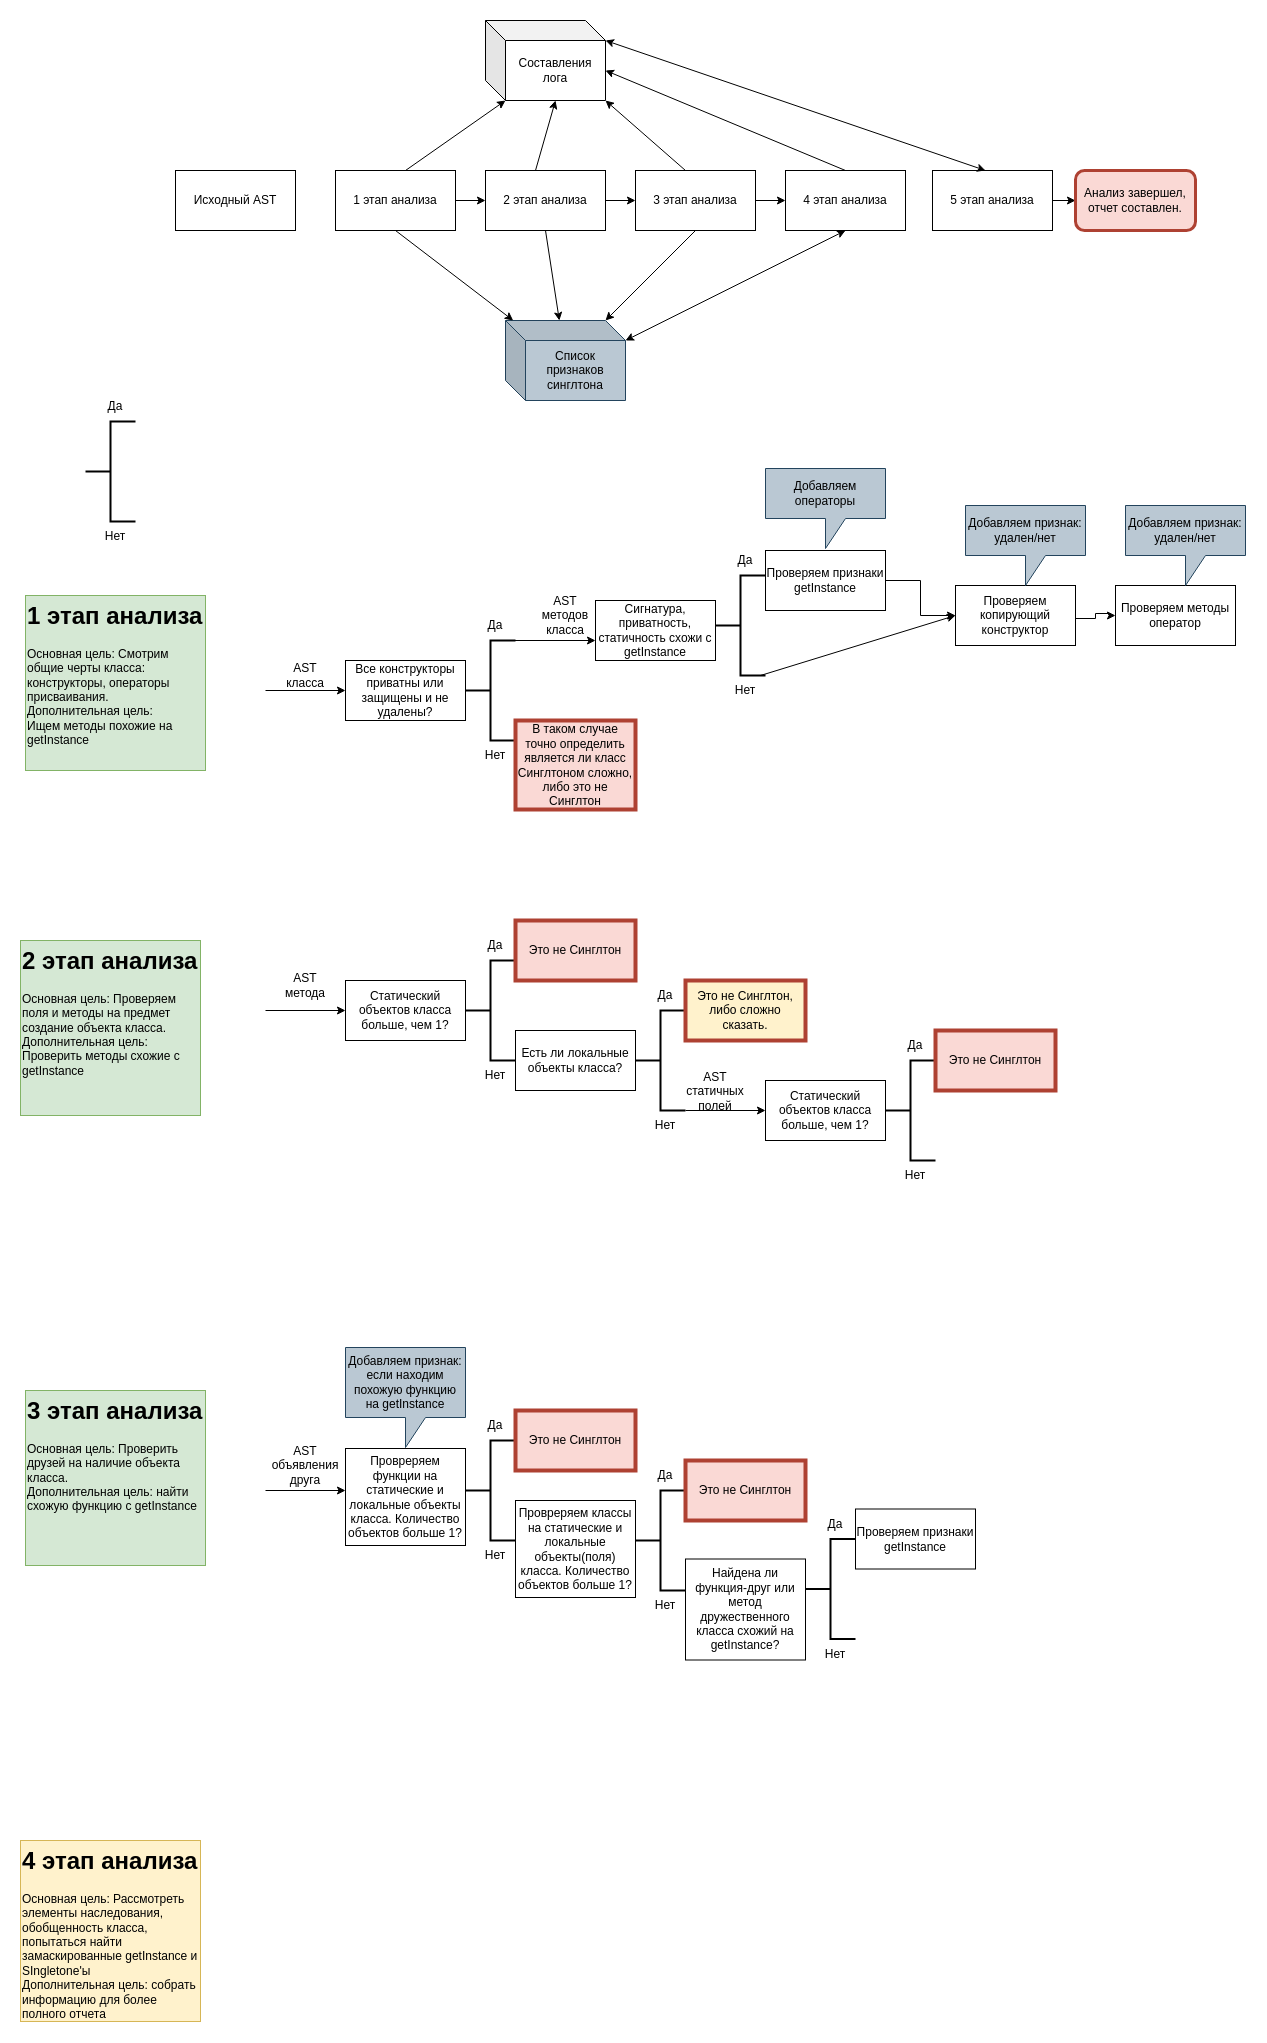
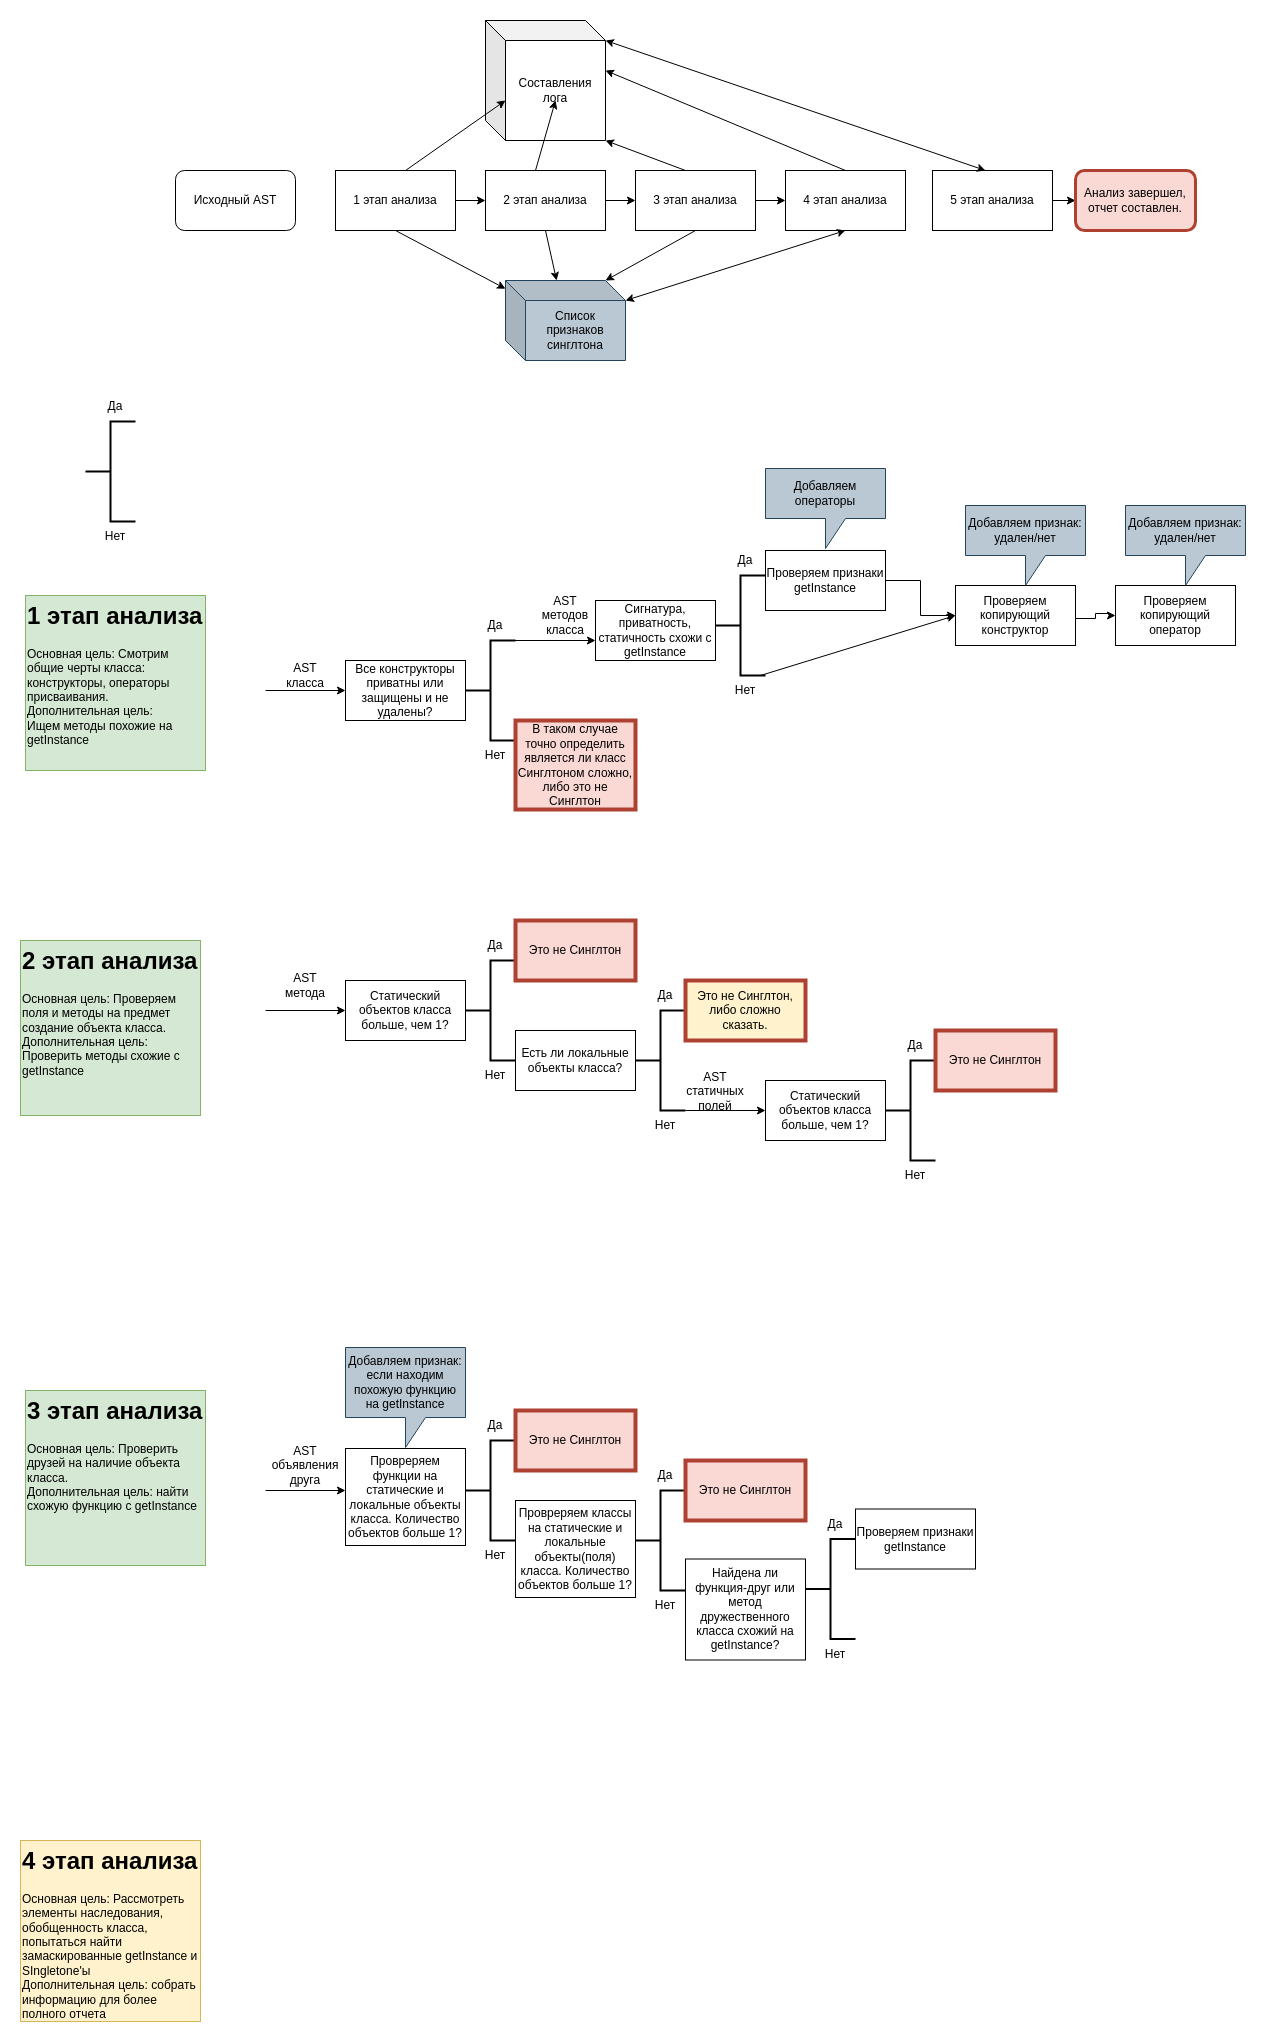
node "Составления лога": size 120x80 -> 120x120
node "Исходный AST": shape rectangle -> rounded rectangle
node "Список признаков синглтона": moved (566, 361) -> (566, 321)
node "Проверяем методы оператор": label "Проверяем методы оператор" -> "Проверяем копирующий оператор"
